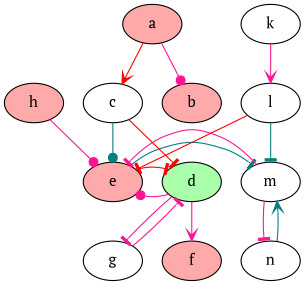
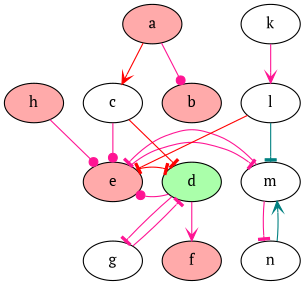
edge "c" -> "e": color teal -> deeppink
edge "e" -> "m": color teal -> deeppink
